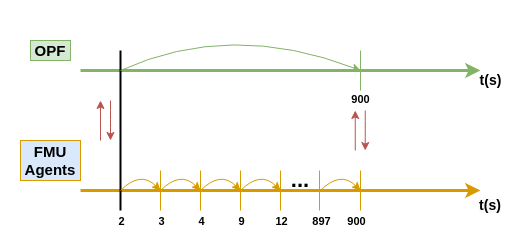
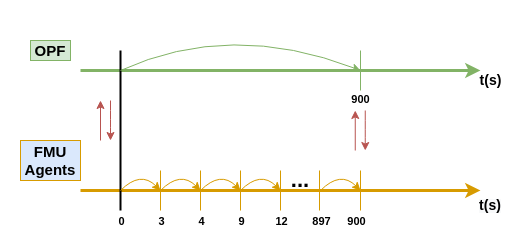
node "2": label "2" -> "0"
